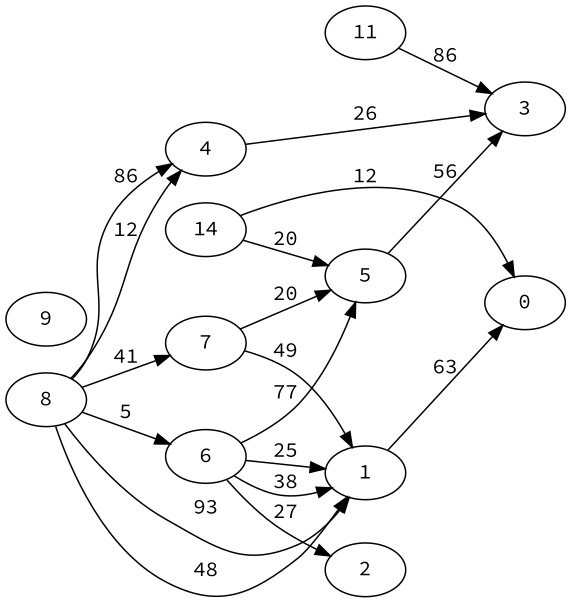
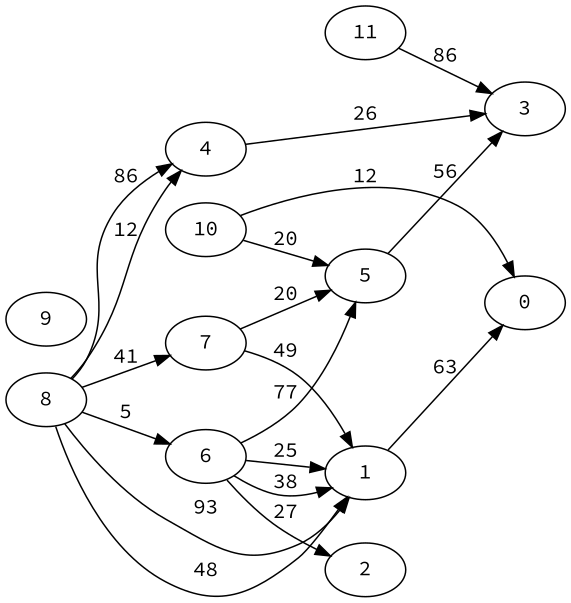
node "14": label "14" -> "10"
